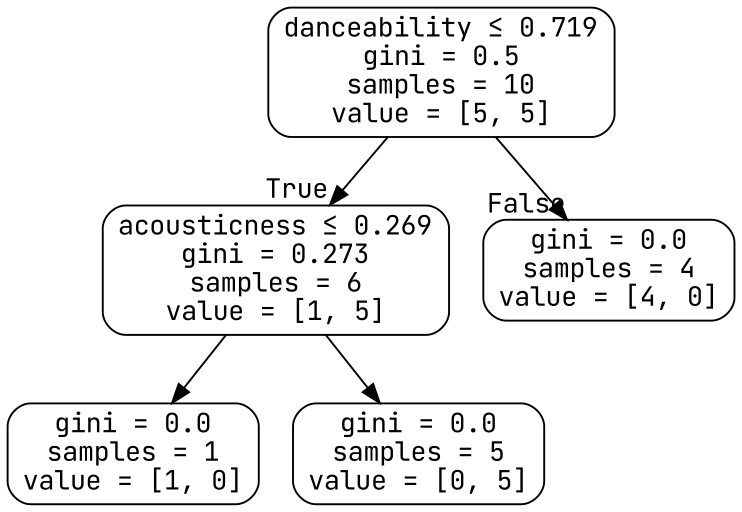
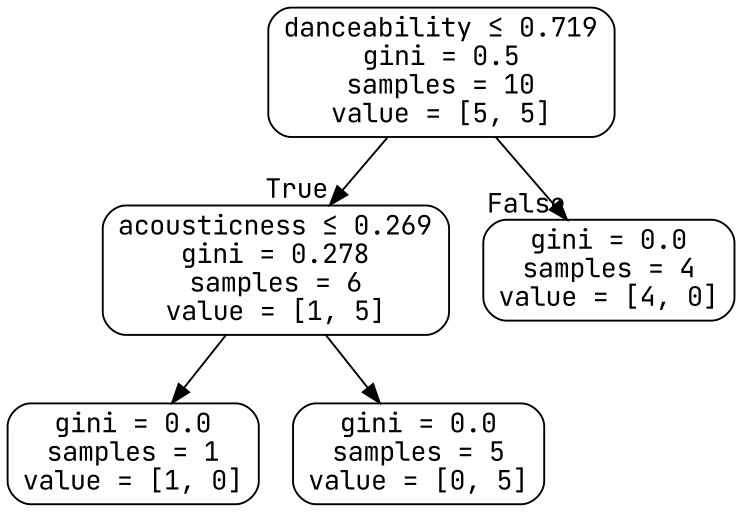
node "acousticness ≤ 0.269": text "gini = 0.273" -> "gini = 0.278"
